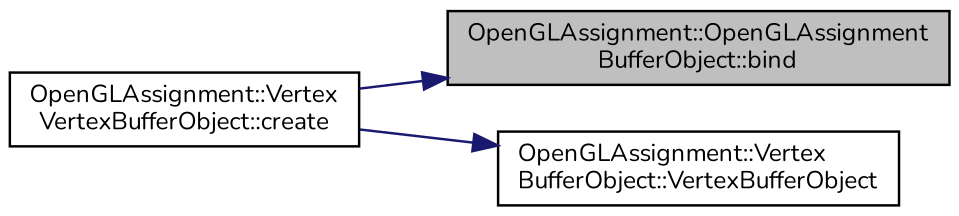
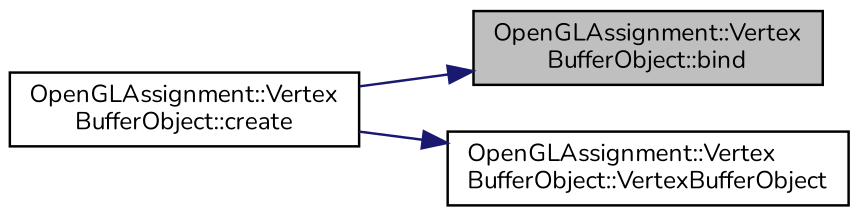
node "OpenGLAssignment::OpenGLAssignment BufferObject::bind": label "OpenGLAssignment::OpenGLAssignment BufferObject::bind" -> "OpenGLAssignment::Vertex BufferObject::bind"
node "OpenGLAssignment::Vertex VertexBufferObject::create": label "OpenGLAssignment::Vertex VertexBufferObject::create" -> "OpenGLAssignment::Vertex BufferObject::create"
